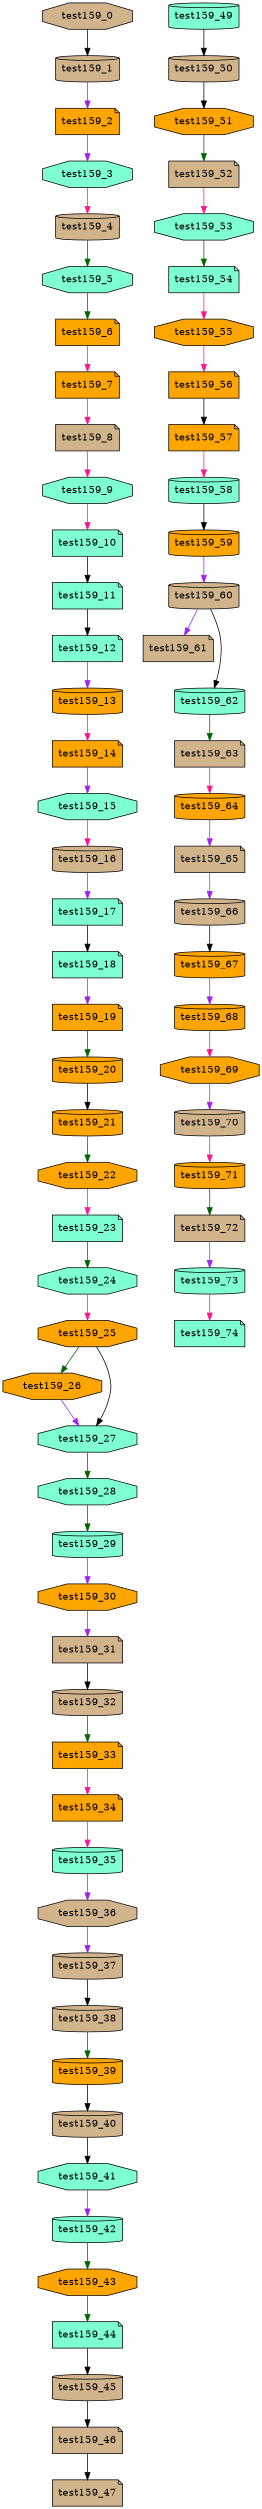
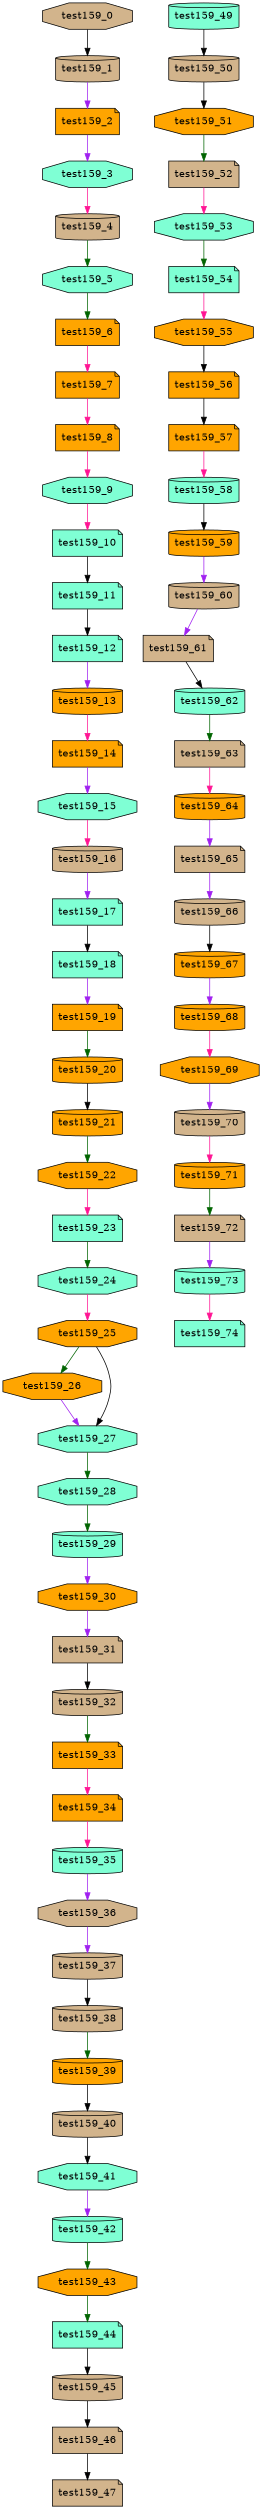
edge "test159_55" -> "test159_56": color deeppink -> black
node "test159_8": fillcolor tan -> orange
edge "test159_60" -> "test159_62": now "test159_61" -> "test159_62"
